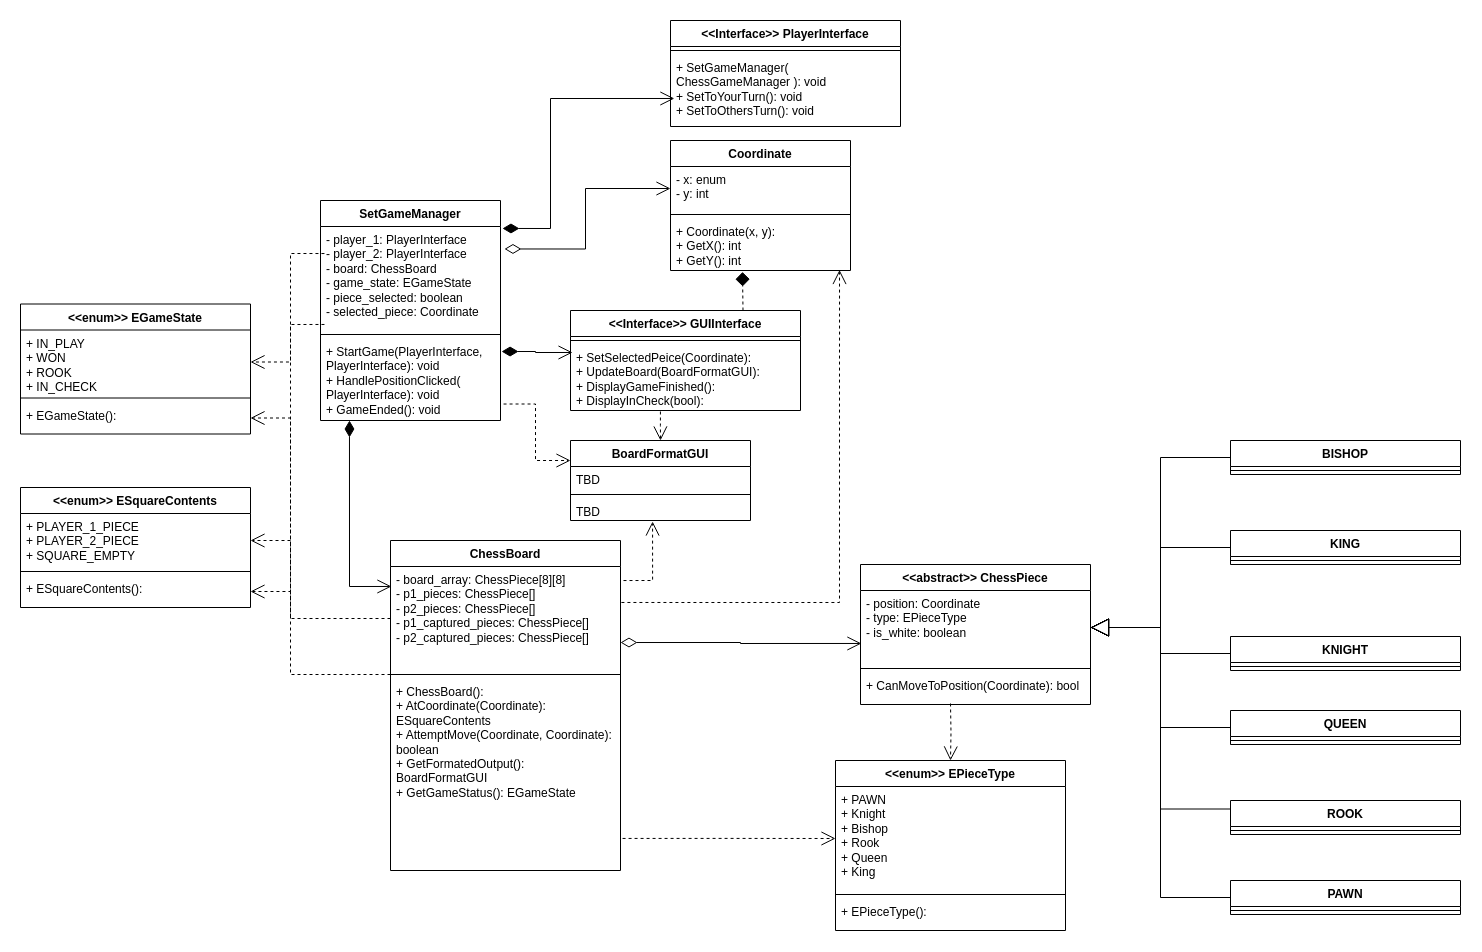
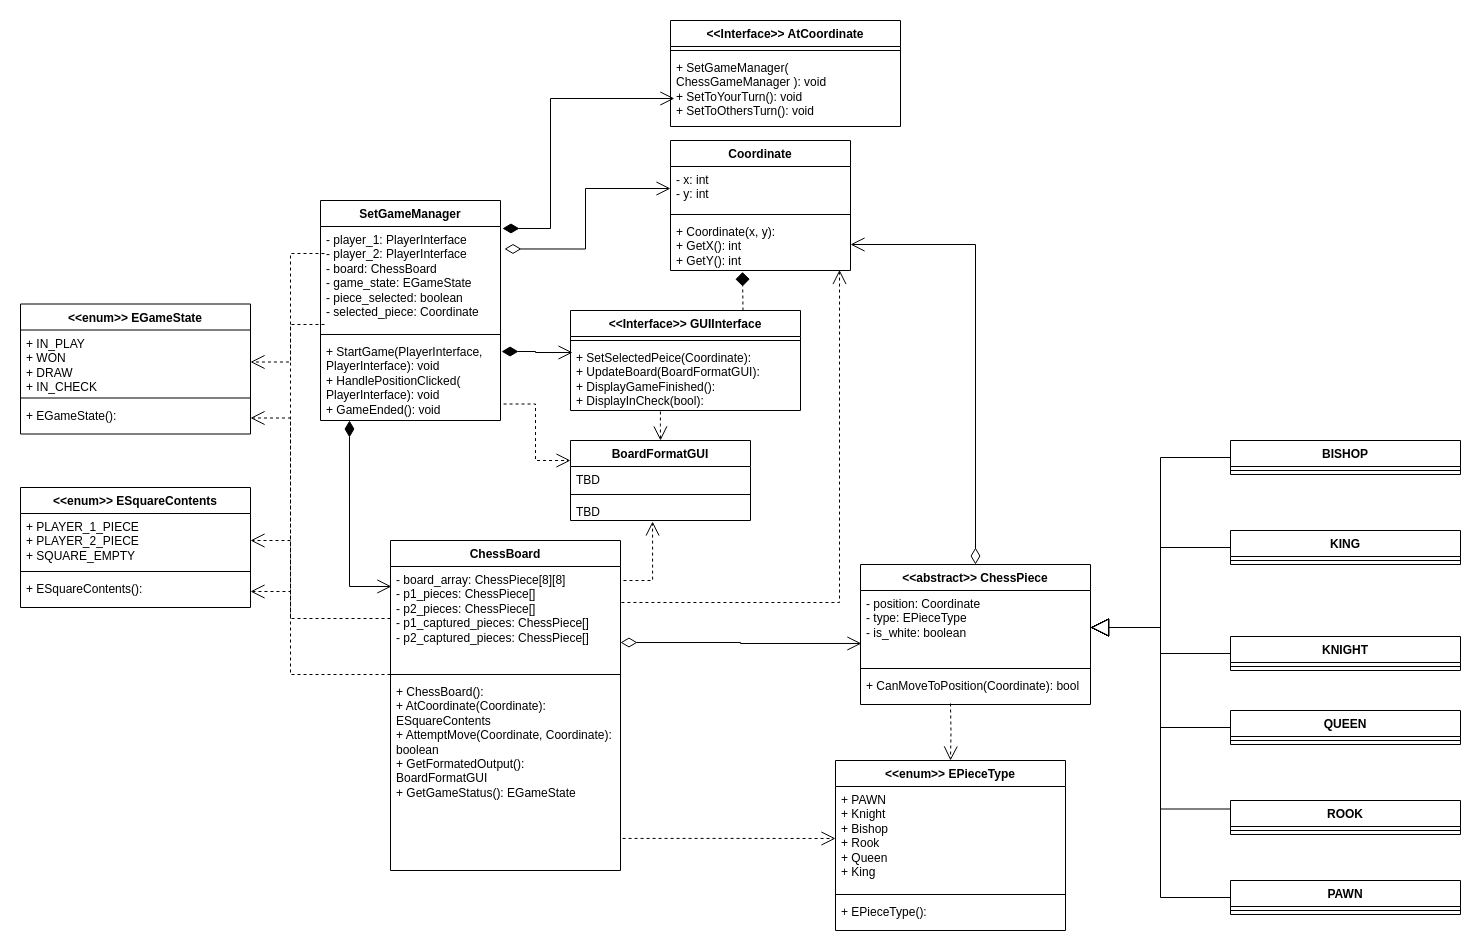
node "<<Interface>> PlayerInterface": label "<<Interface>> PlayerInterface" -> "<<Interface>> AtCoordinate"
node "- x: enum - y: int": label "- x: enum - y: int" -> "- x: int - y: int"
edge "+ Coordinate(x, y): + GetX(): int + GetY(): int" -- "<<abstract>> ChessPiece": added
node "+ IN_PLAY + WON + ROOK + IN_CHECK": label "+ IN_PLAY + WON + ROOK + IN_CHECK" -> "+ IN_PLAY + WON + DRAW + IN_CHECK"
